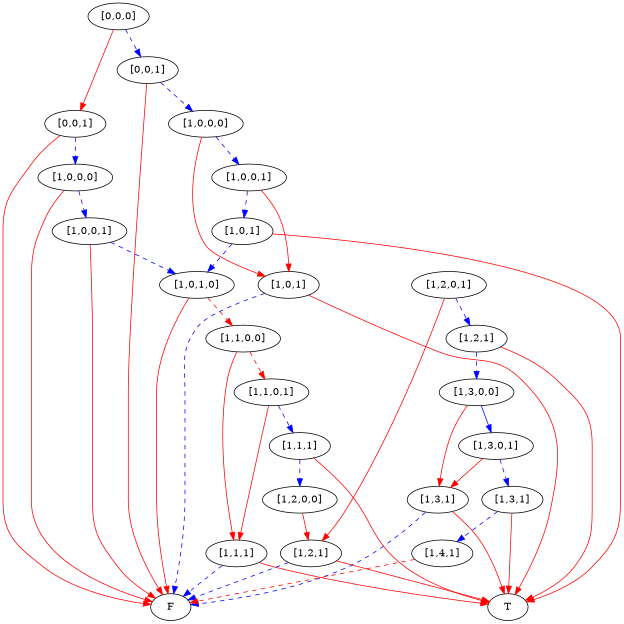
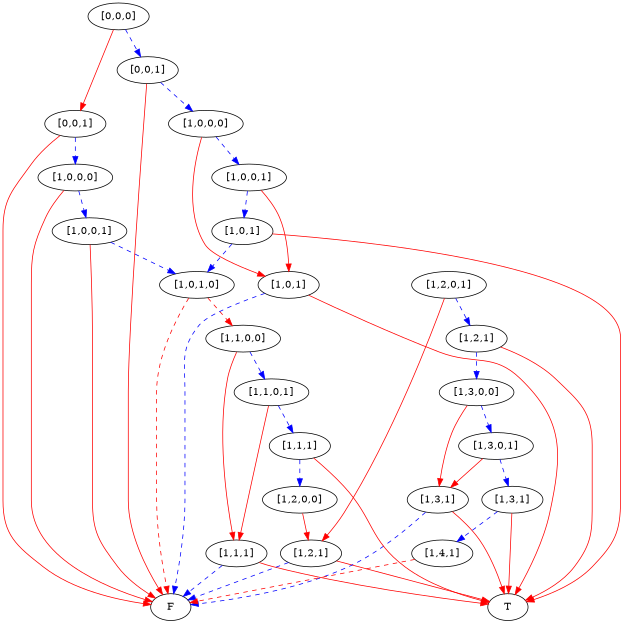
edge "[1,1,0,0]" -> "[1,1,0,1]": color red -> blue
edge "[1,3,0,0]" -> "[1,3,0,1]": style solid -> dashed
edge "[1,0,1,0]" -> "F": style solid -> dashed
